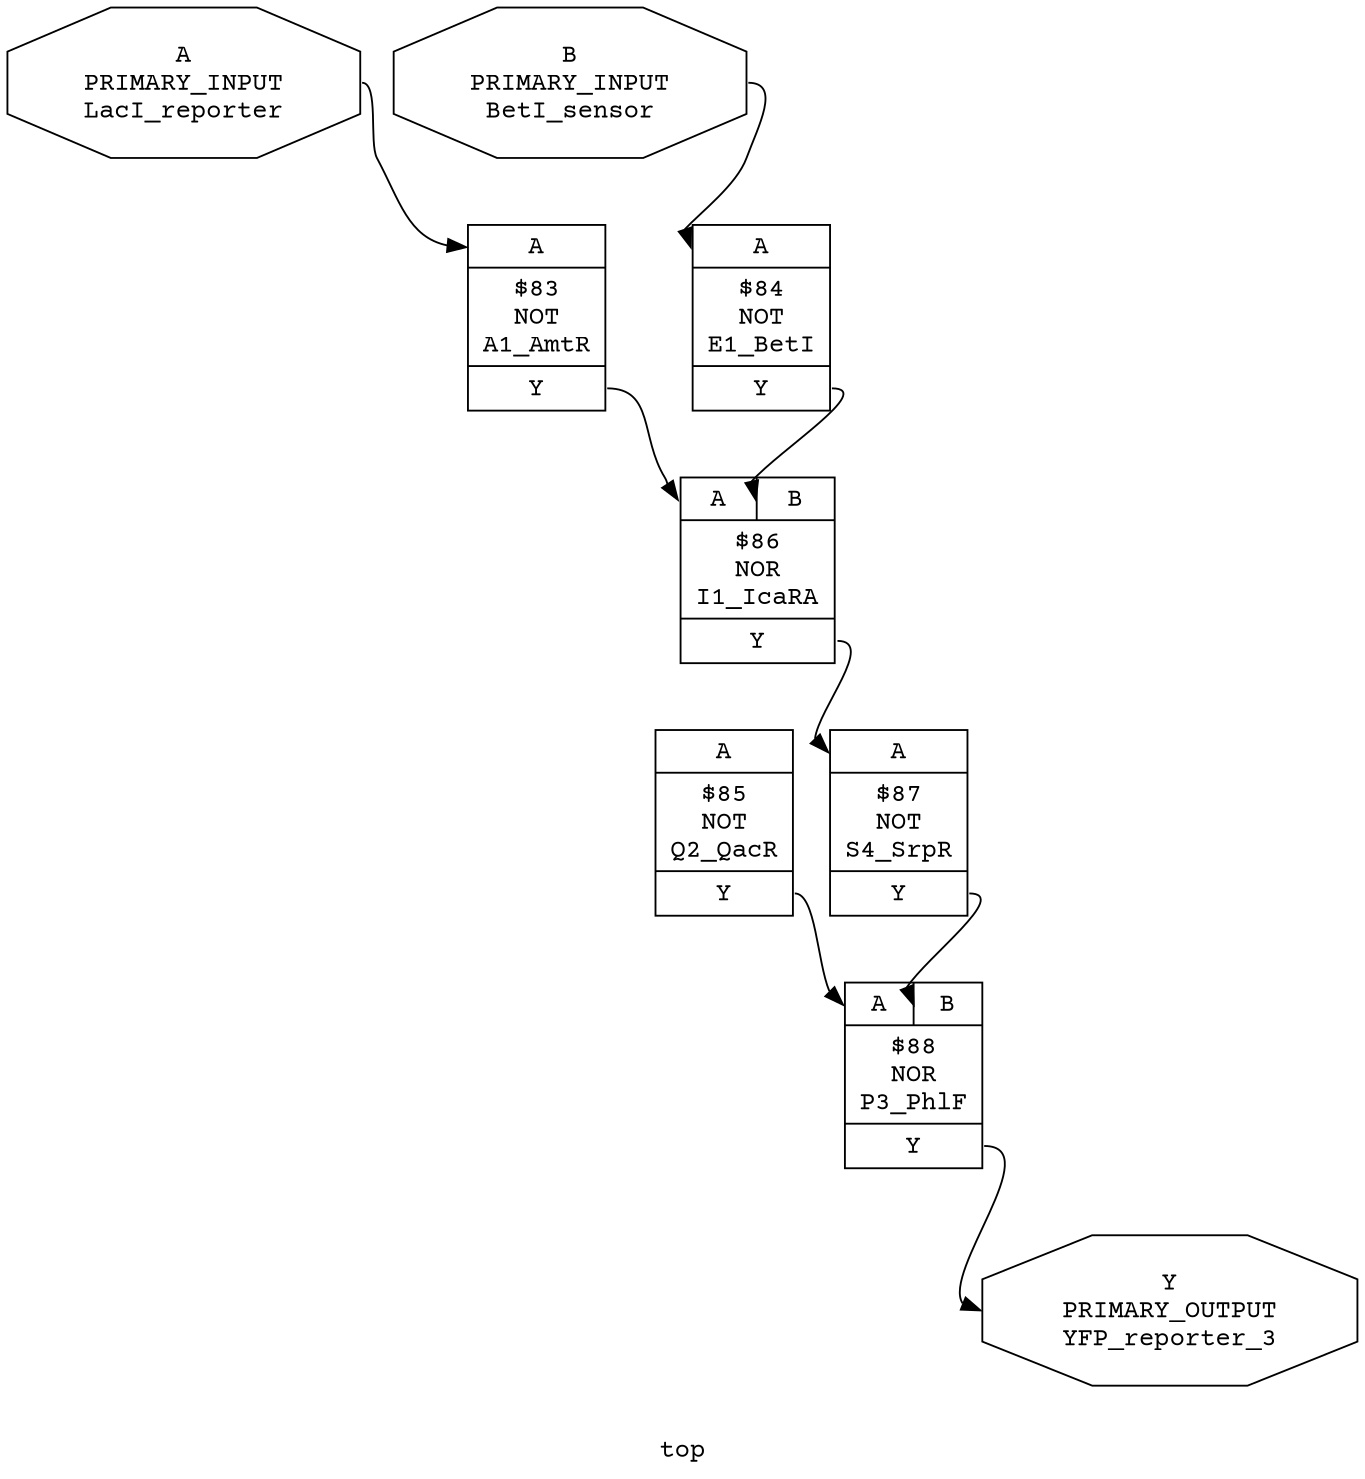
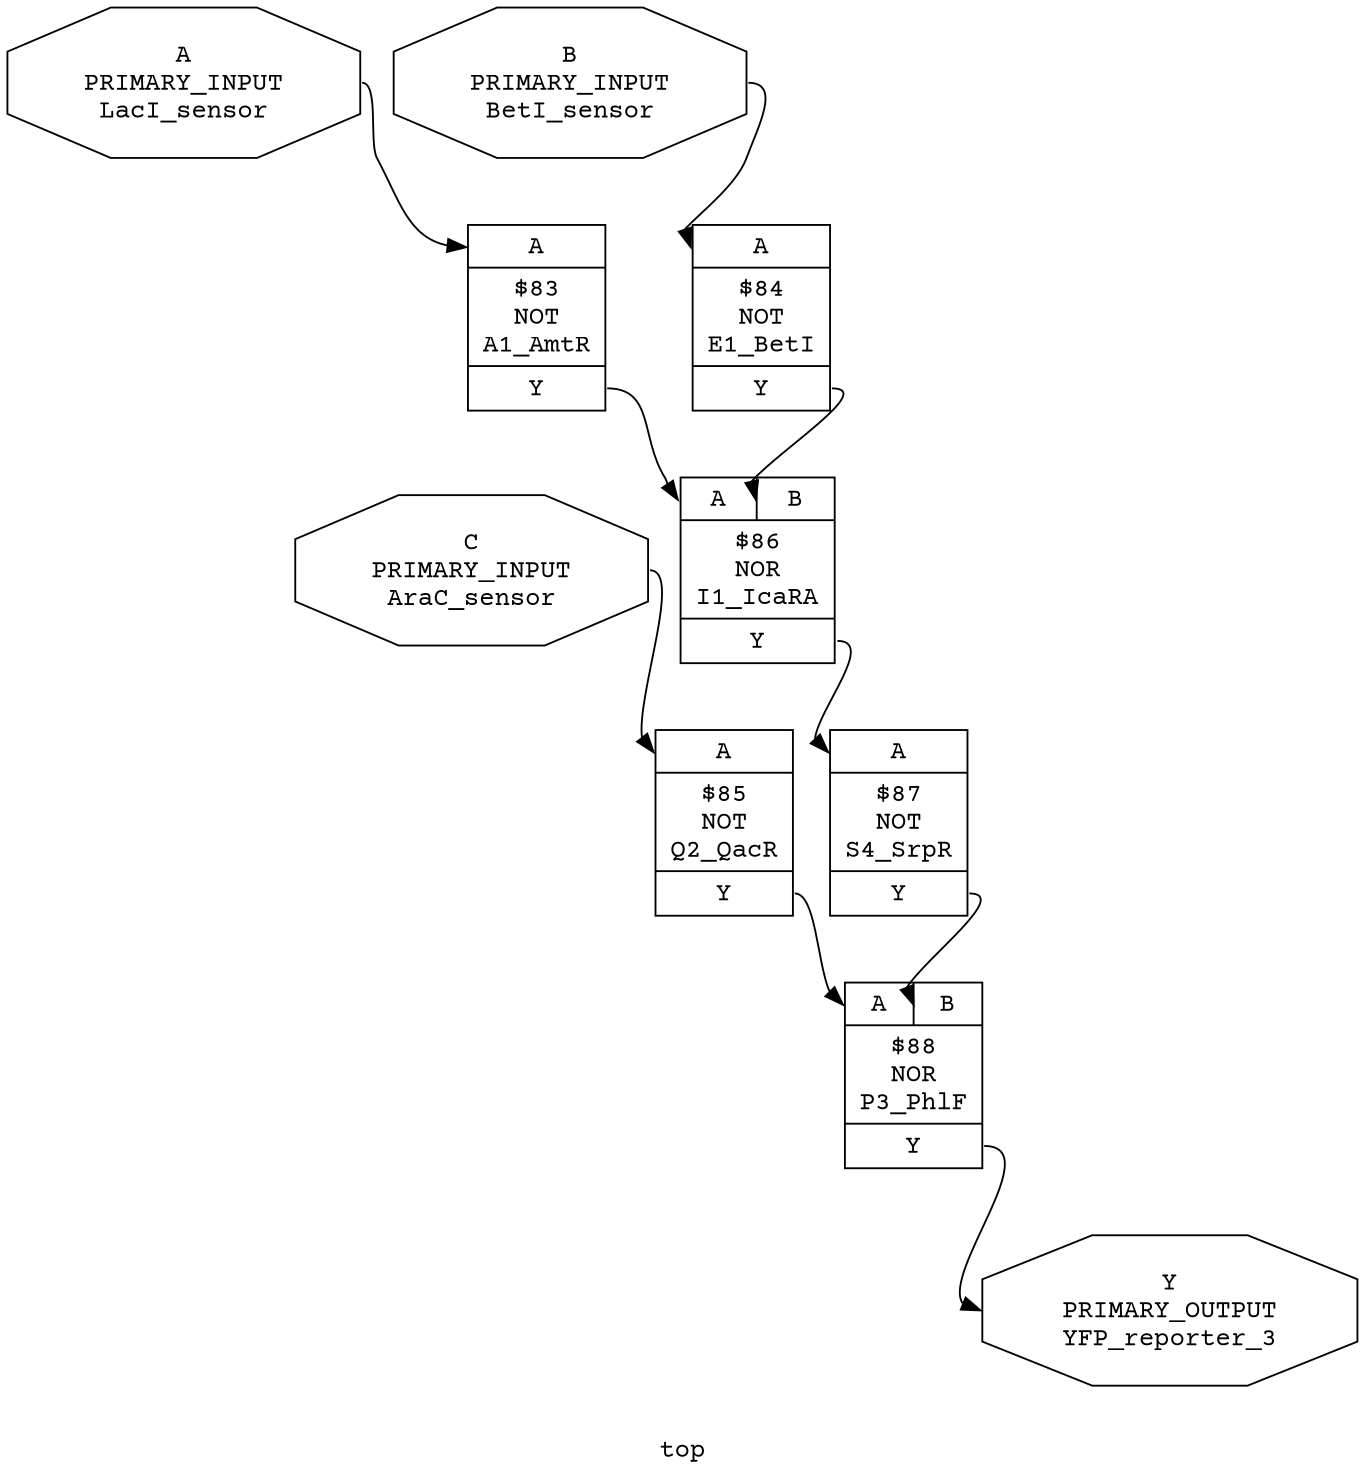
node "A PRIMARY_INPUT LacI_reporter": label "A PRIMARY_INPUT LacI_reporter" -> "A PRIMARY_INPUT LacI_sensor"
node "C PRIMARY_INPUT AraC_sensor": added
